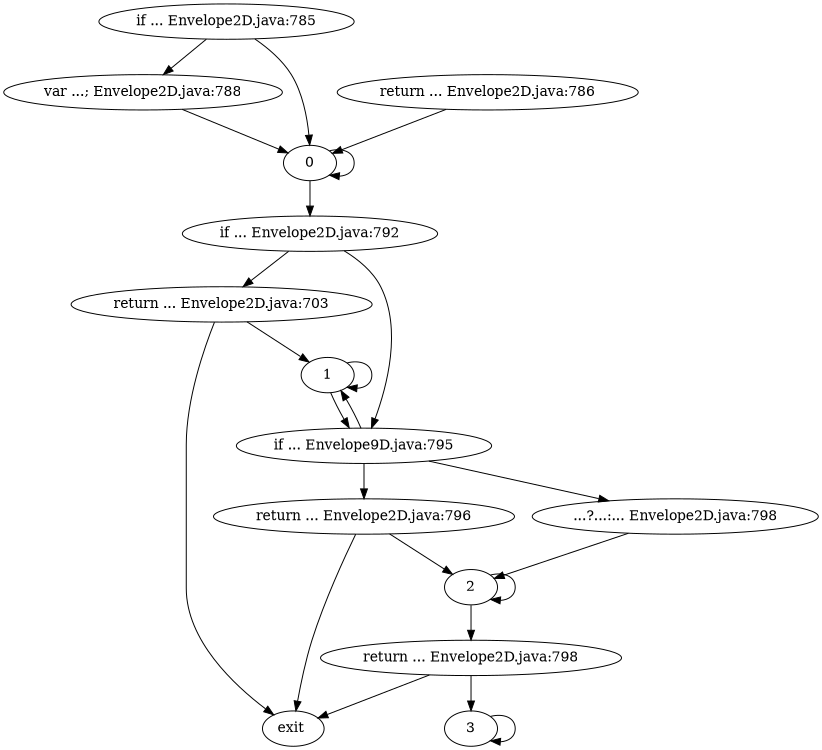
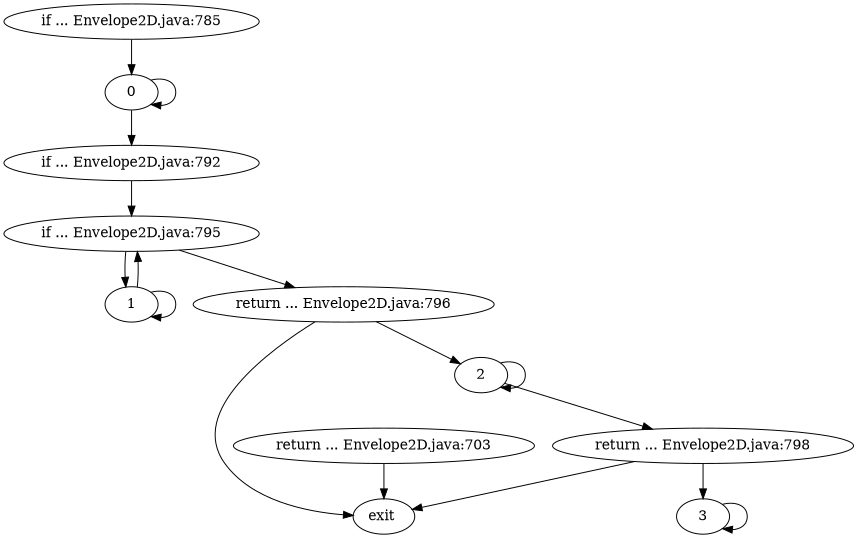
node "var ...; Envelope2D.java:788": removed
node "return ... Envelope2D.java:786": removed
edge "if ... Envelope2D.java:792" -> "return ... Envelope2D.java:703": removed
edge "return ... Envelope2D.java:703" -> "1": removed
node "if ... Envelope9D.java:795": label "if ... Envelope9D.java:795" -> "if ... Envelope2D.java:795"
node "...?...:... Envelope2D.java:798": removed
